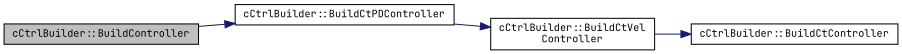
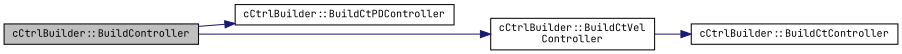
edge "cCtrlBuilder::BuildCtPDController" -> "cCtrlBuilder::BuildCtVel Controller": now "cCtrlBuilder::BuildController" -> "cCtrlBuilder::BuildCtVel Controller"
